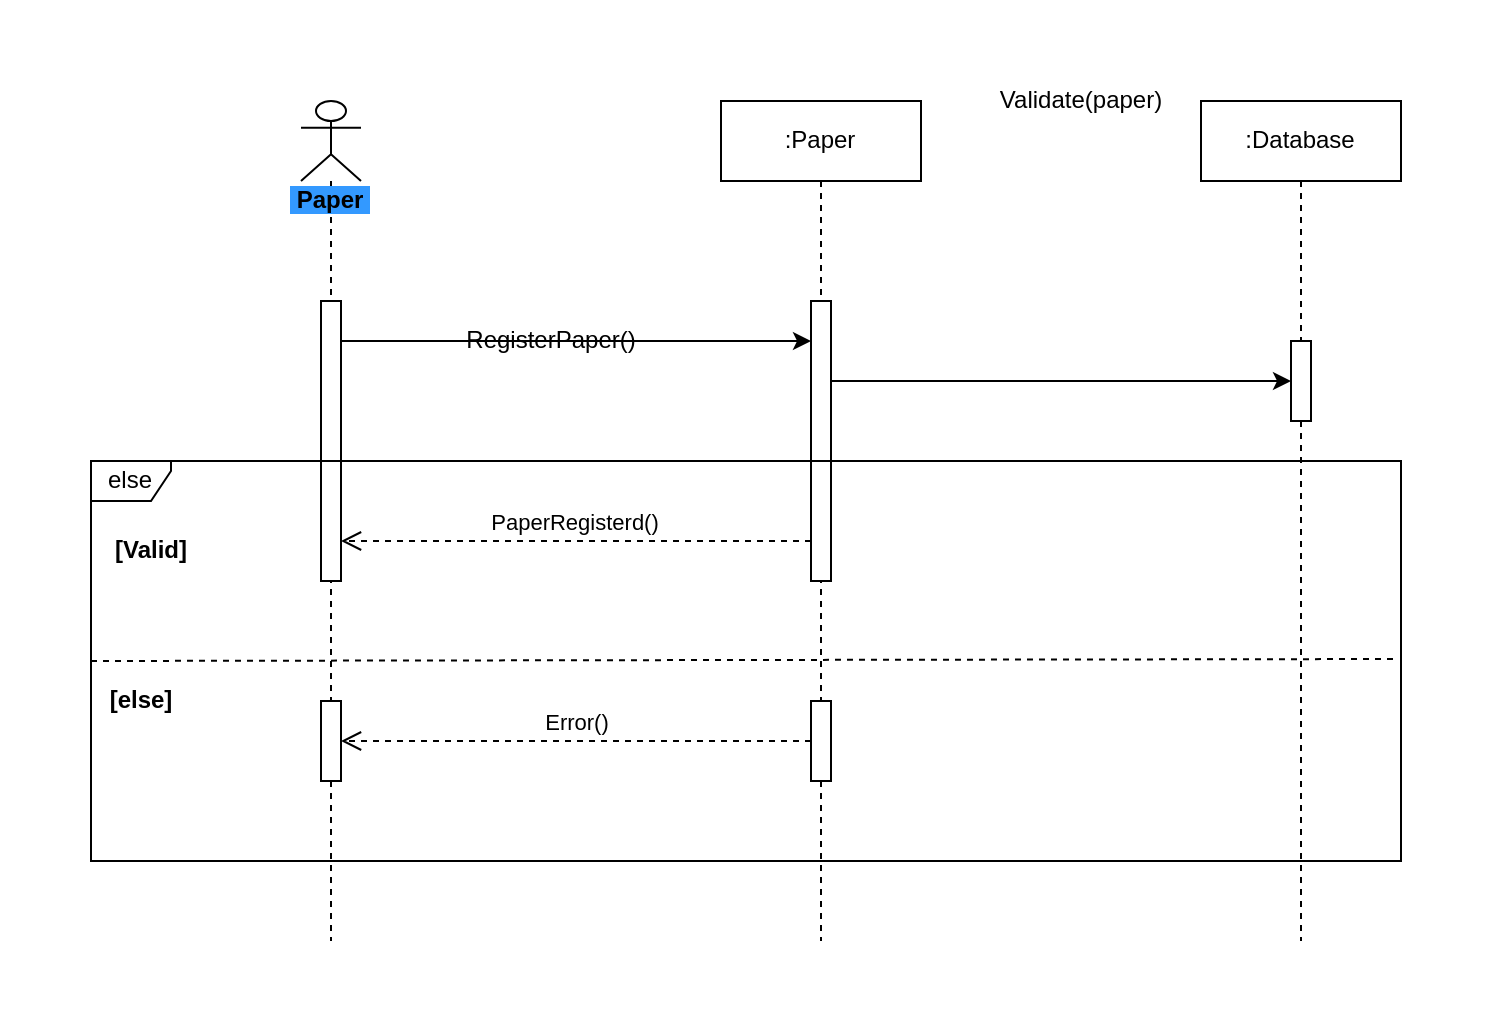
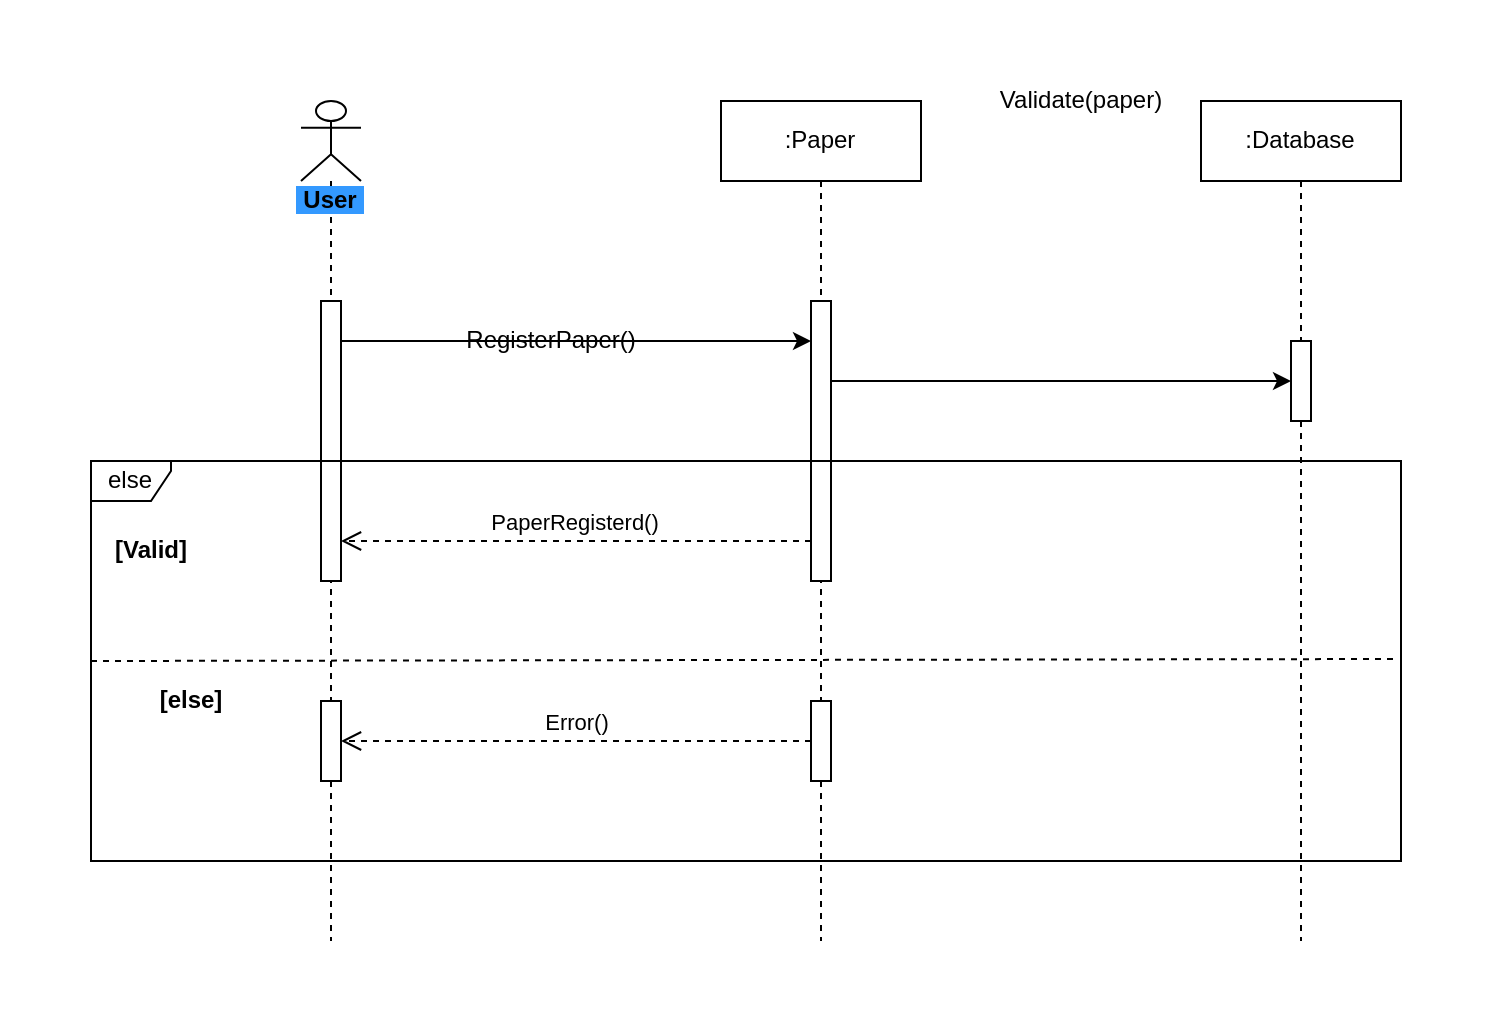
node "Paper": label "Paper" -> "User"
node "[else]": moved (141, 701) -> (191, 701)
